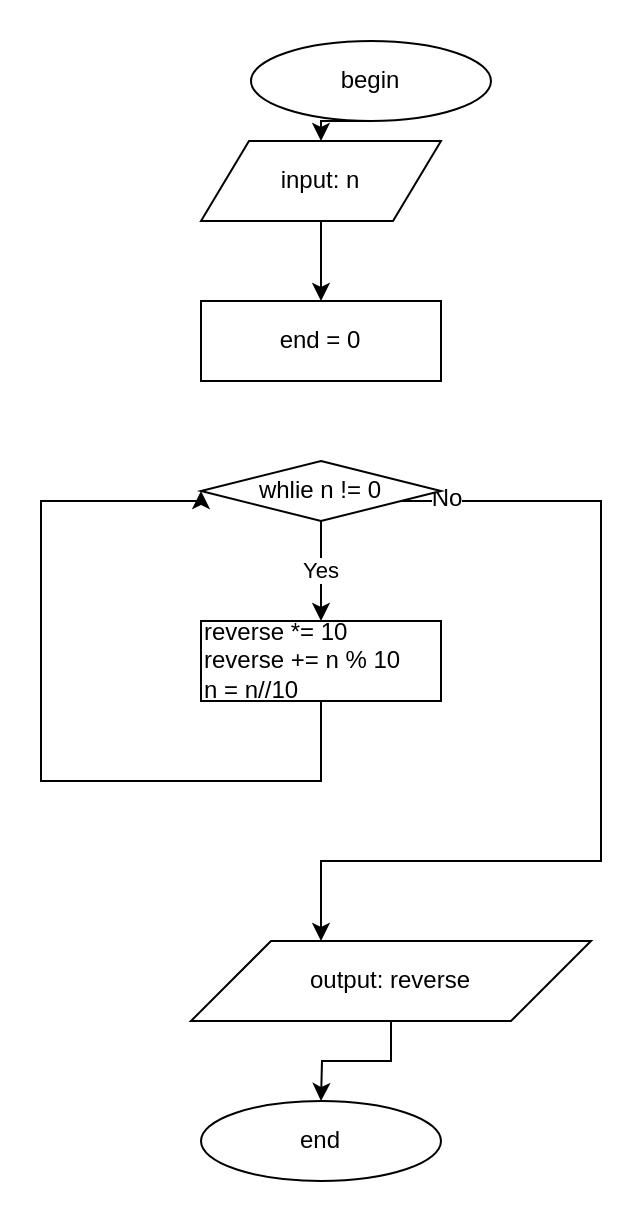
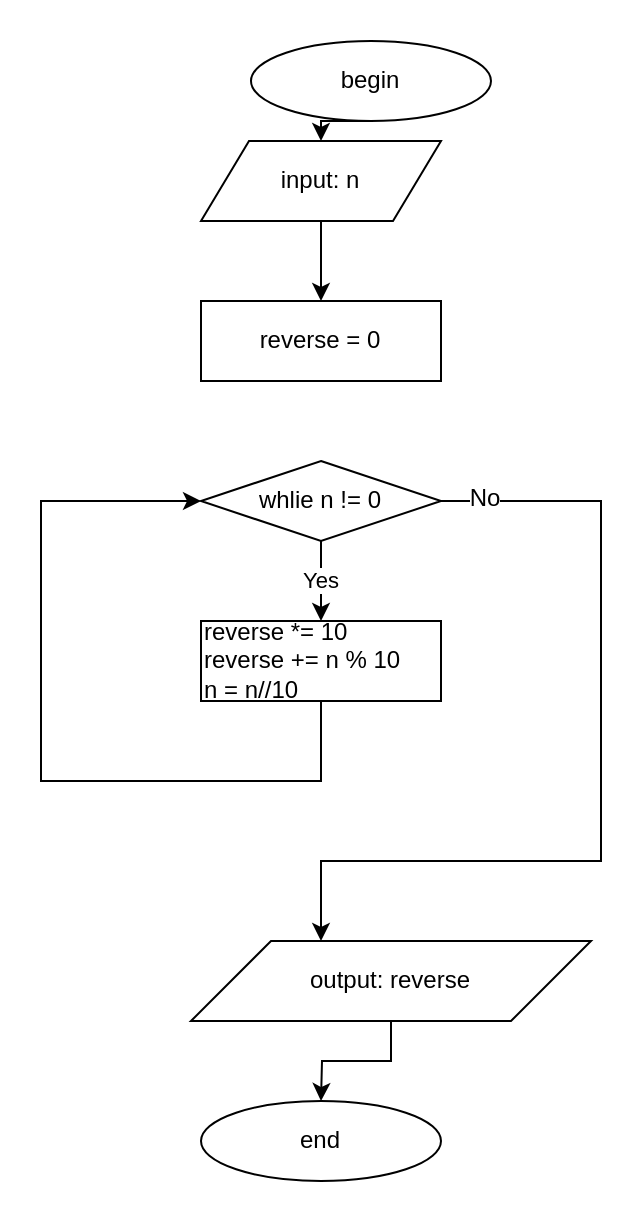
node "end = 0": label "end = 0" -> "reverse = 0"
node "whlie n != 0": size 240x60 -> 240x80
